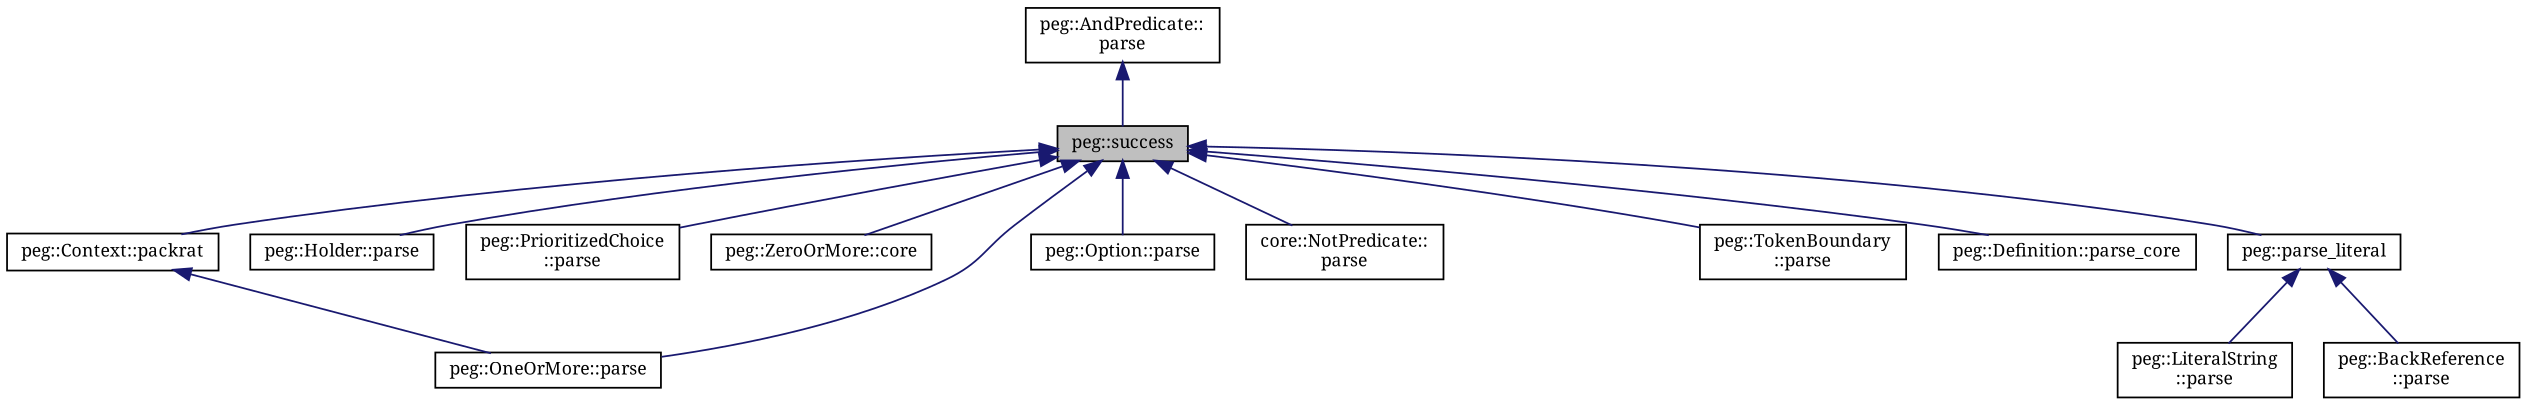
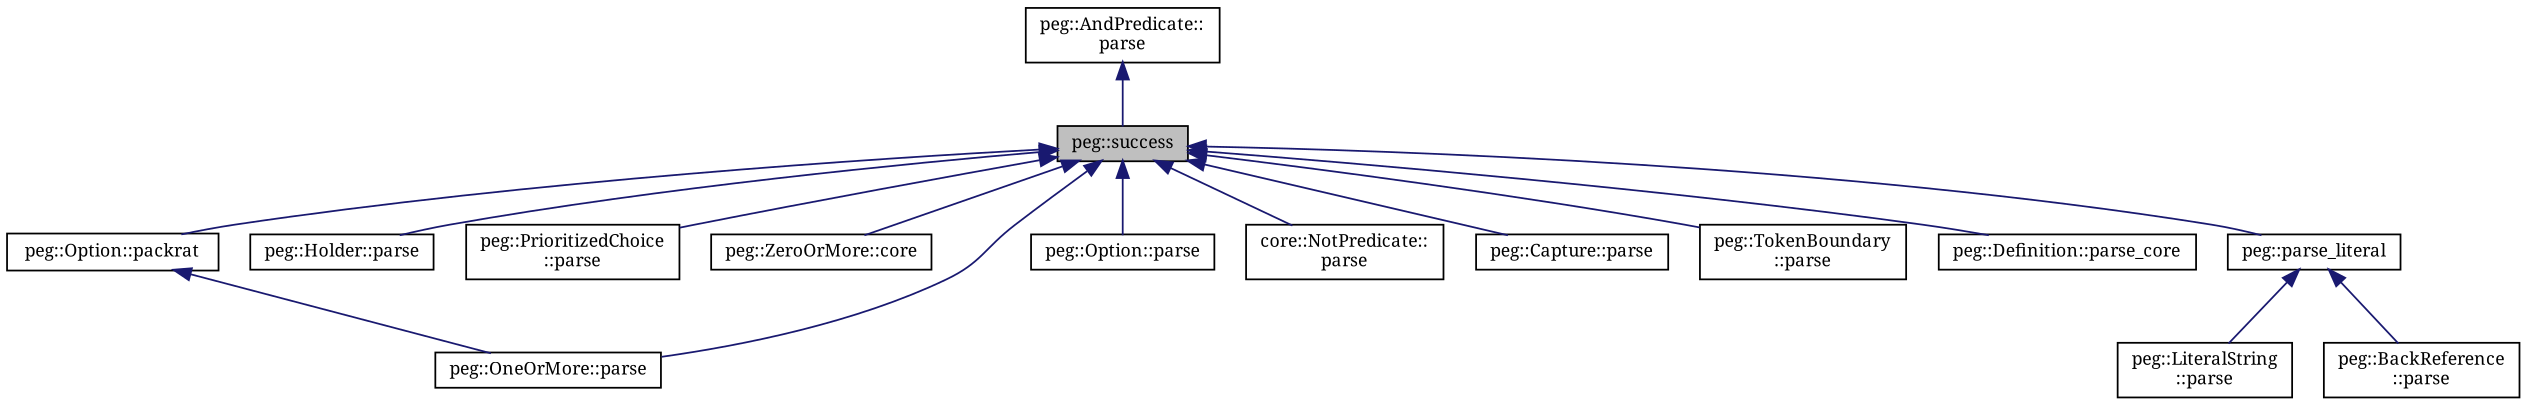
node "peg::Context::packrat": label "peg::Context::packrat" -> "peg::Option::packrat"
node "peg::Capture::parse": added
